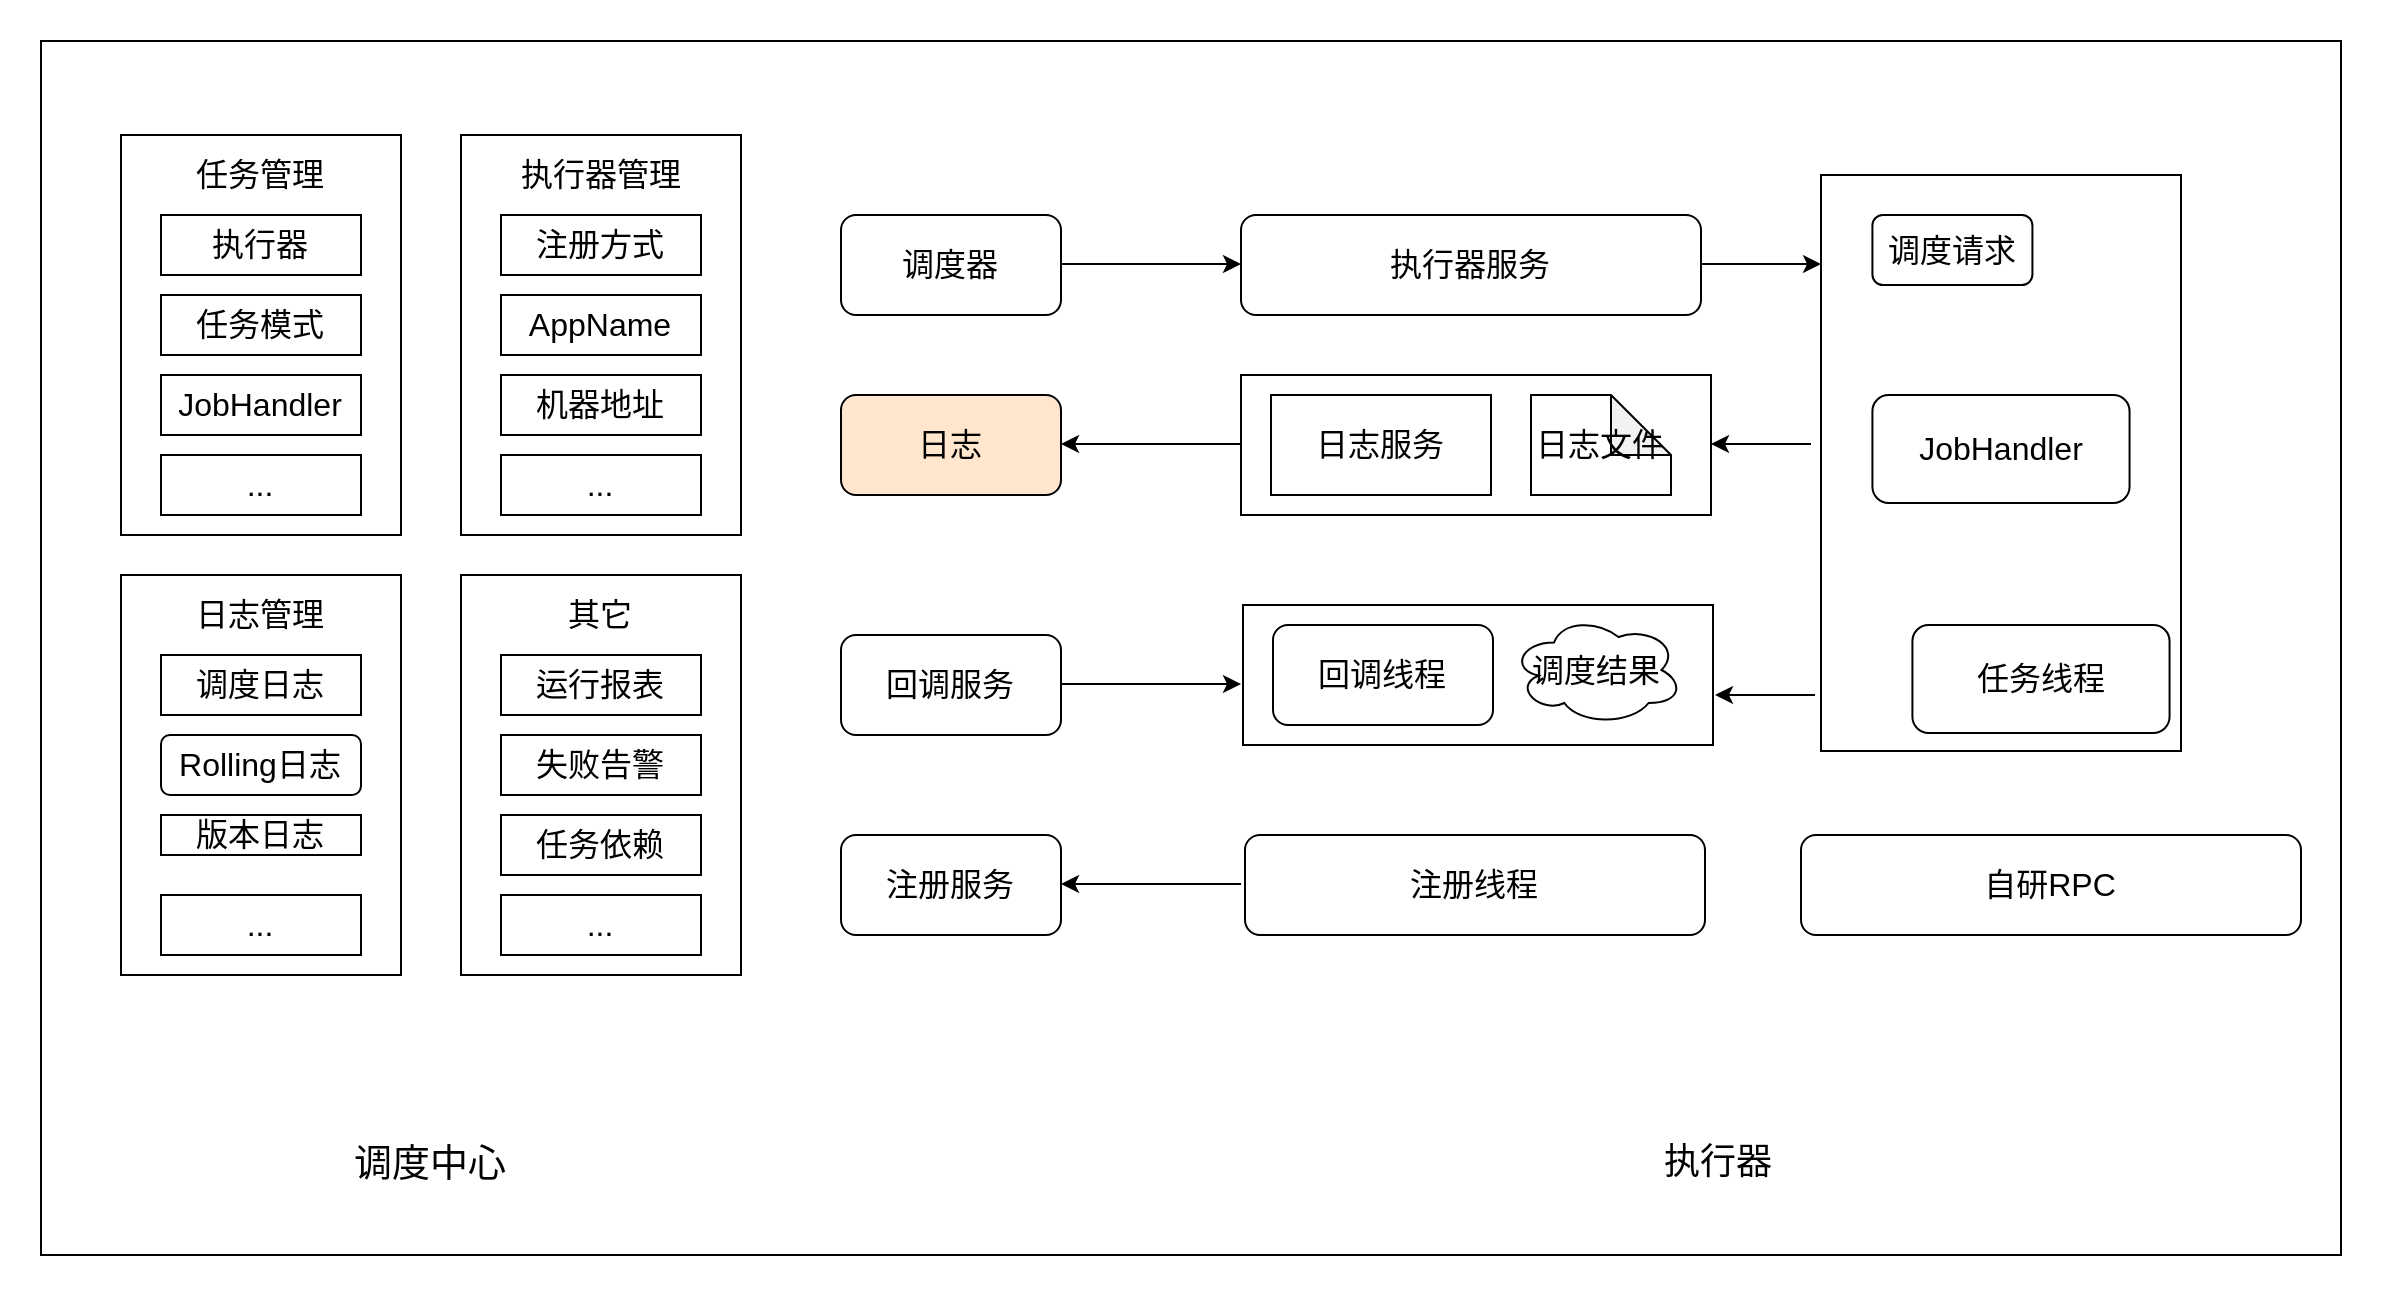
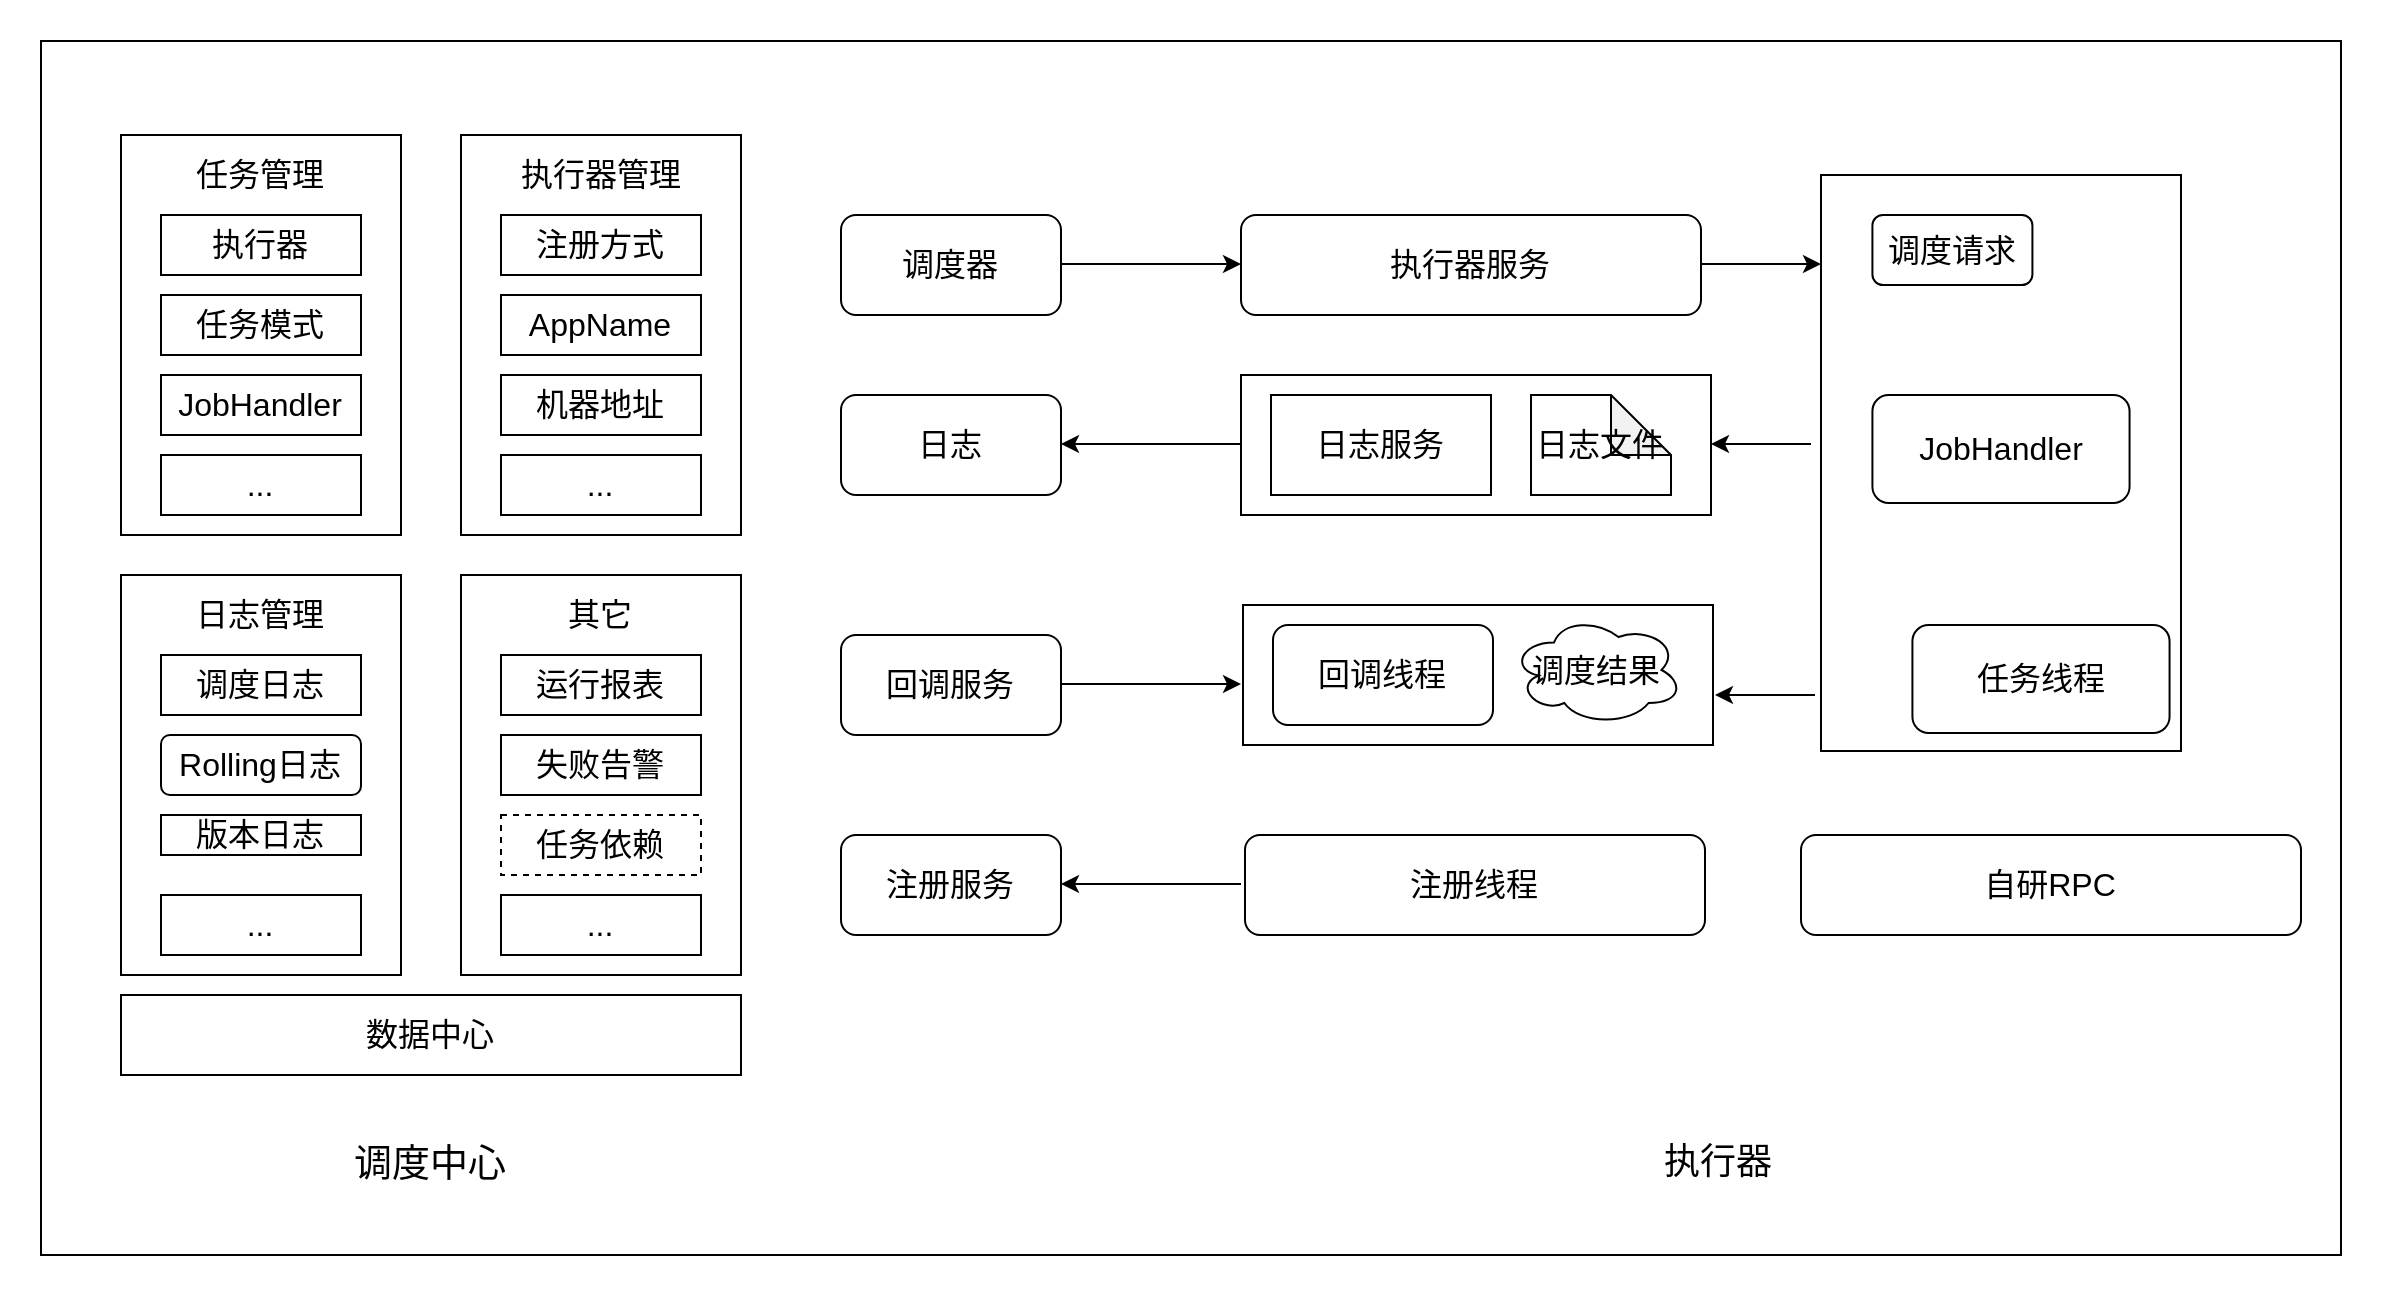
node "日志": fillcolor #ffe6cc -> #ffffff
node "任务依赖": style solid -> dashed
node "数据中心": added
